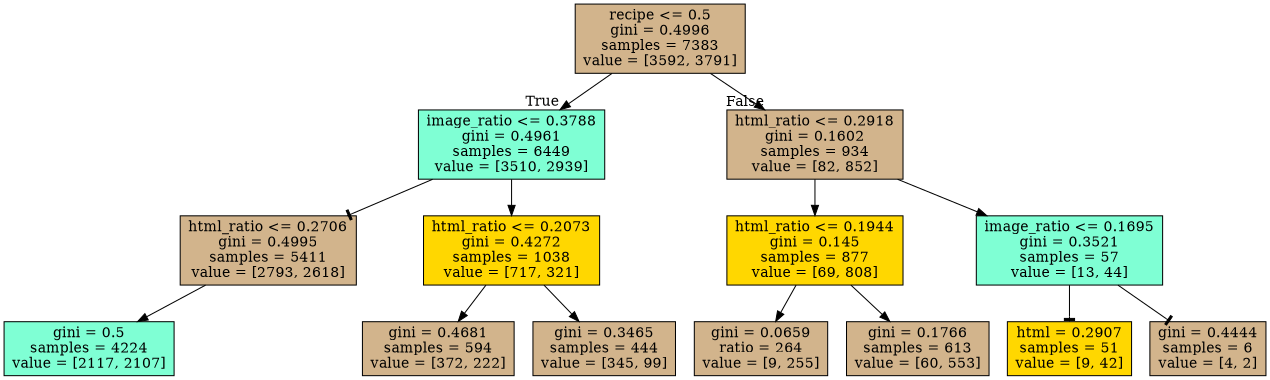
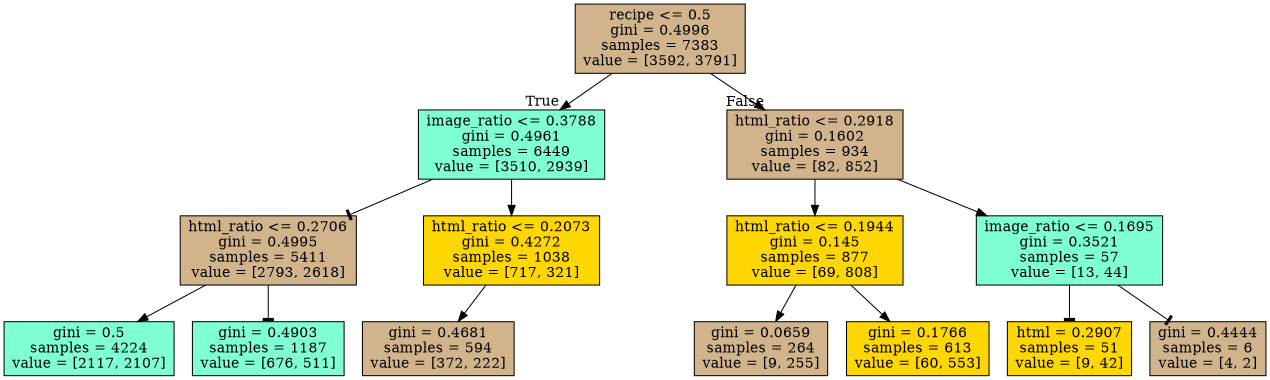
node "gini = 0.4903 samples = 1187 value = [676, 511]": added
node "gini = 0.3465 samples = 444 value = [345, 99]": removed
node "gini = 0.0659 ratio = 264 value = [9, 255]": label "gini = 0.0659 ratio = 264 value = [9, 255]" -> "gini = 0.0659 samples = 264 value = [9, 255]"
node "gini = 0.1766 samples = 613 value = [60, 553]": fillcolor tan -> gold
